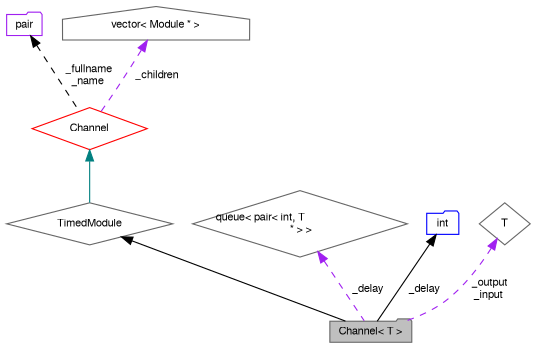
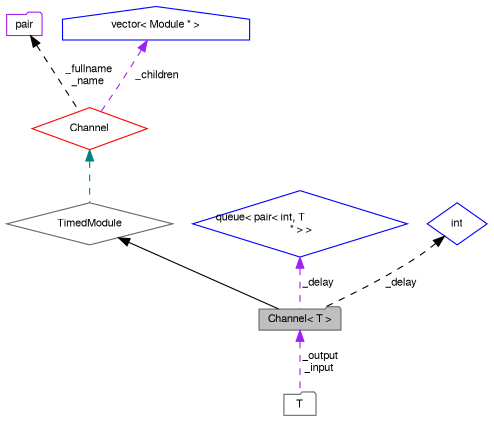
node "vector< Module * >": color gray40 -> blue
edge "TimedModule" -> "Channel": style solid -> dashed
node "queue< pair< int, T * > >": color gray40 -> blue
node "int": shape folder -> diamond
node "T": shape diamond -> folder
edge "Channel< T >" -> "int": style solid -> dashed
edge "Channel< T >" -> "T": reversed
